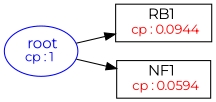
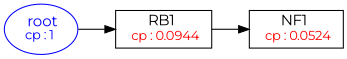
edge "root" -> "NF1": now "RB1" -> "NF1"
node "NF1": text "cp : 0.0594" -> "cp : 0.0524"
